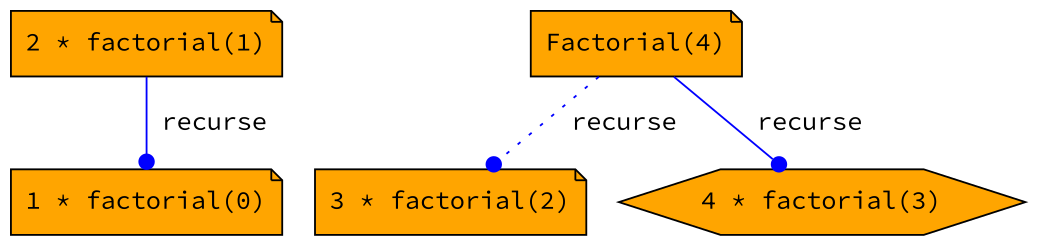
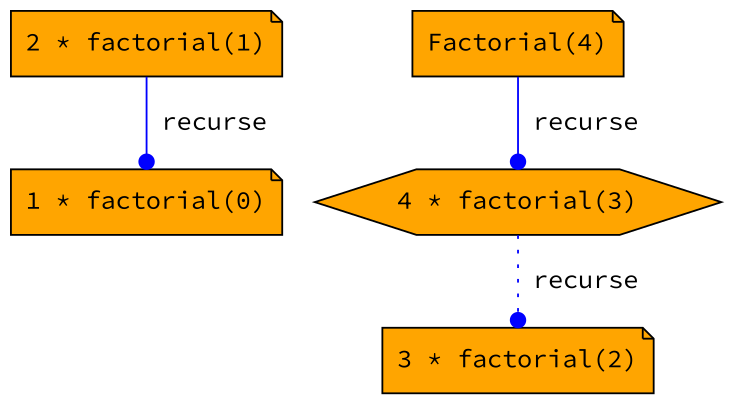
edge "Factorial(4)" -> "3 * factorial(2)": now "4 * factorial(3)" -> "3 * factorial(2)"
